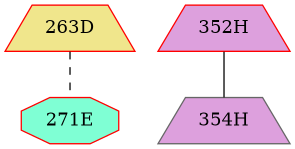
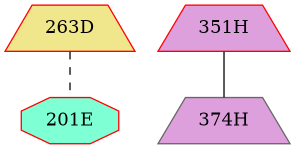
node "352H": label "352H" -> "351H"
node "271E": label "271E" -> "201E"
node "354H": label "354H" -> "374H"
